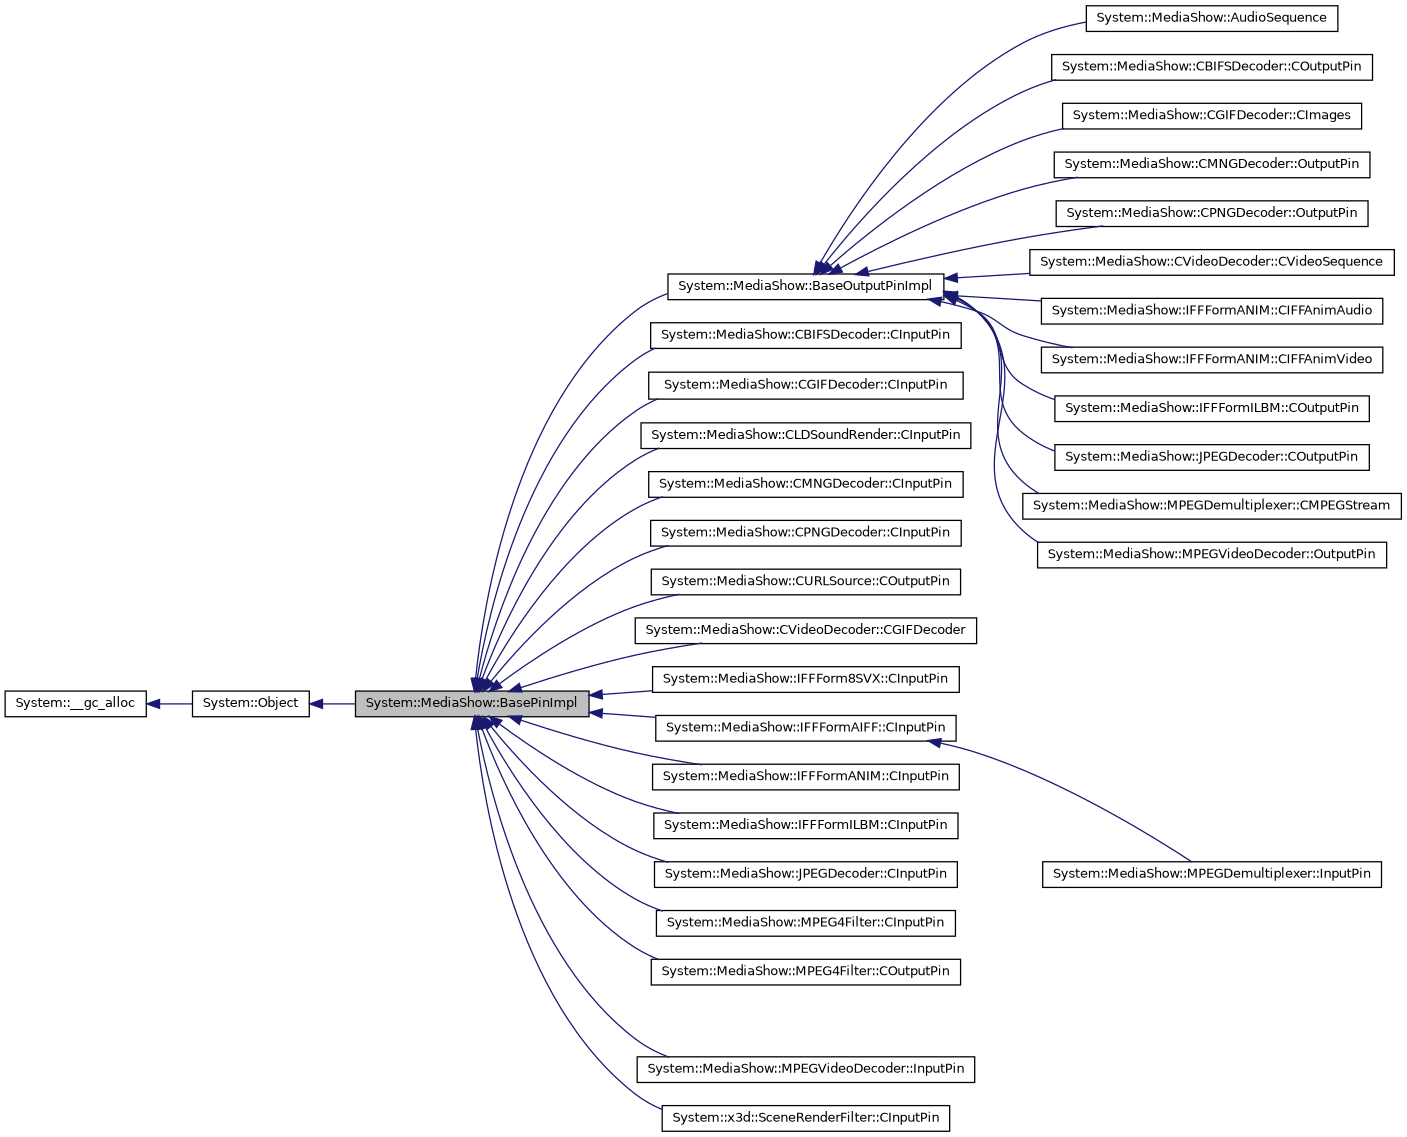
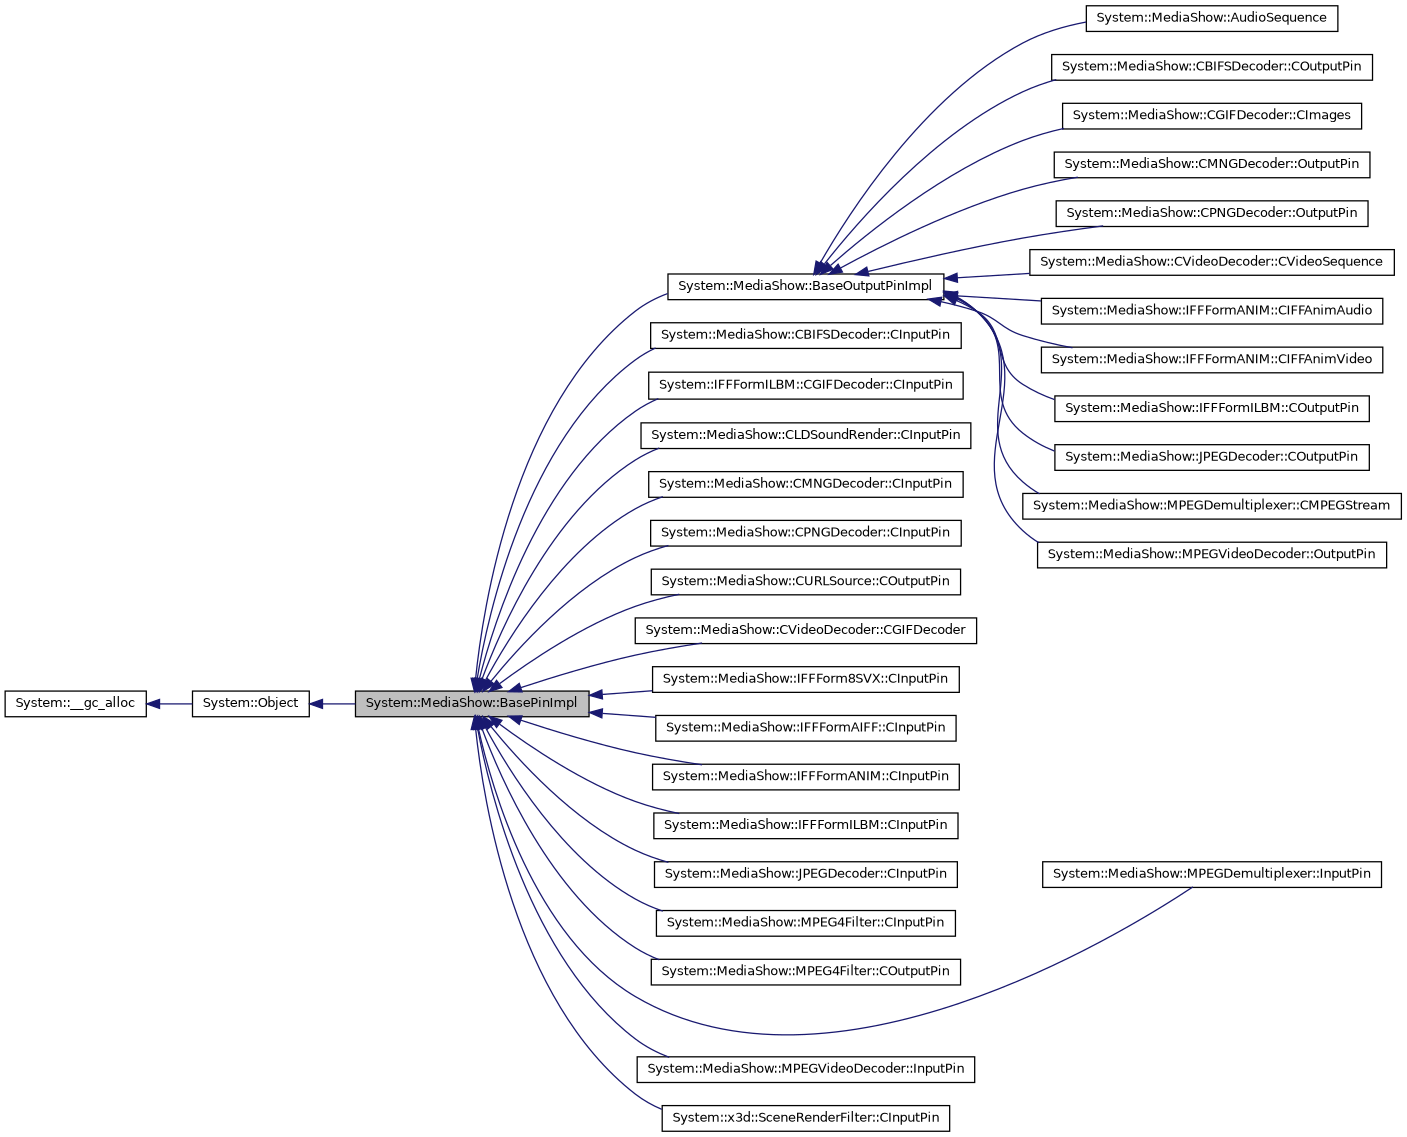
node "System::MediaShow::CGIFDecoder::CInputPin": label "System::MediaShow::CGIFDecoder::CInputPin" -> "System::IFFFormILBM::CGIFDecoder::CInputPin"
edge "System::MediaShow::MPEGDemultiplexer::InputPin" -> "System::MediaShow::IFFFormAIFF::CInputPin": now "System::MediaShow::MPEGDemultiplexer::InputPin" -> "System::MediaShow::BasePinImpl"
